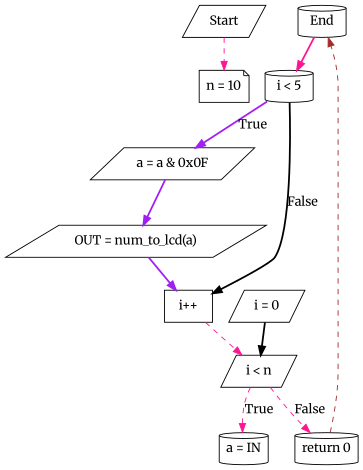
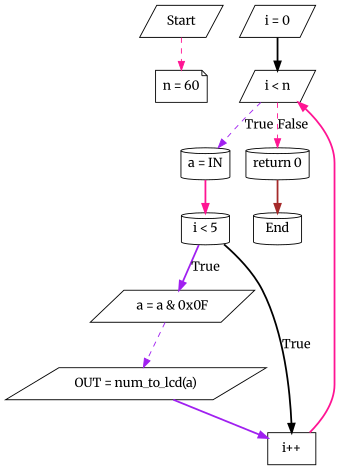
edge "End" -> "i < 5": now "a = IN" -> "i < 5"
node "n = 10": label "n = 10" -> "n = 60"
edge "a = a & 0x0F" -> "OUT = num_to_lcd(a)": style bold -> dashed
edge "i < 5" -> "i++": label "False" -> "True"
edge "return 0" -> "End": style dashed -> bold
edge "i++" -> "i < n": style dashed -> bold
edge "i < n" -> "a = IN": color deeppink -> purple
